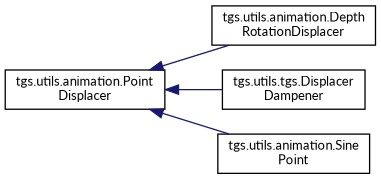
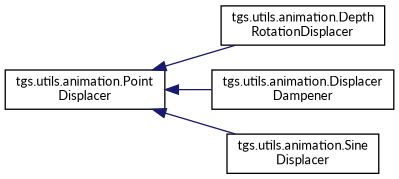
node "tgs.utils.tgs.Displacer Dampener": label "tgs.utils.tgs.Displacer Dampener" -> "tgs.utils.animation.Displacer Dampener"
node "tgs.utils.animation.Sine Point": label "tgs.utils.animation.Sine Point" -> "tgs.utils.animation.Sine Displacer"
